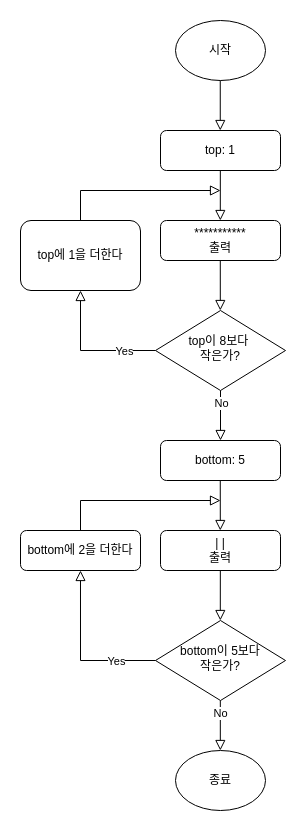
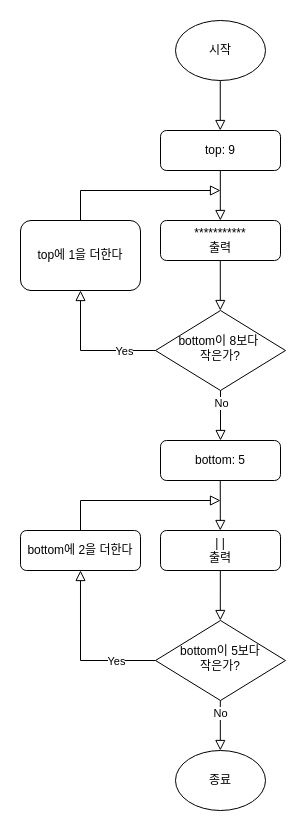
node "top: 1": label "top: 1" -> "top: 9"
node "top이 8보다 작은가?": label "top이 8보다 작은가?" -> "bottom이 8보다 작은가?"
